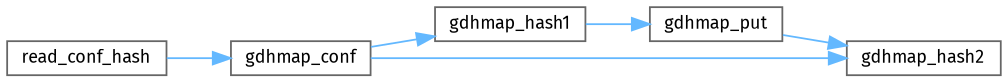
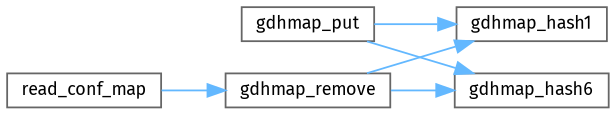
edge "gdhmap_hash1" -> "gdhmap_put": reversed
node "read_conf_hash": label "read_conf_hash" -> "read_conf_map"
node "gdhmap_conf": label "gdhmap_conf" -> "gdhmap_remove"
node "gdhmap_hash2": label "gdhmap_hash2" -> "gdhmap_hash6"
